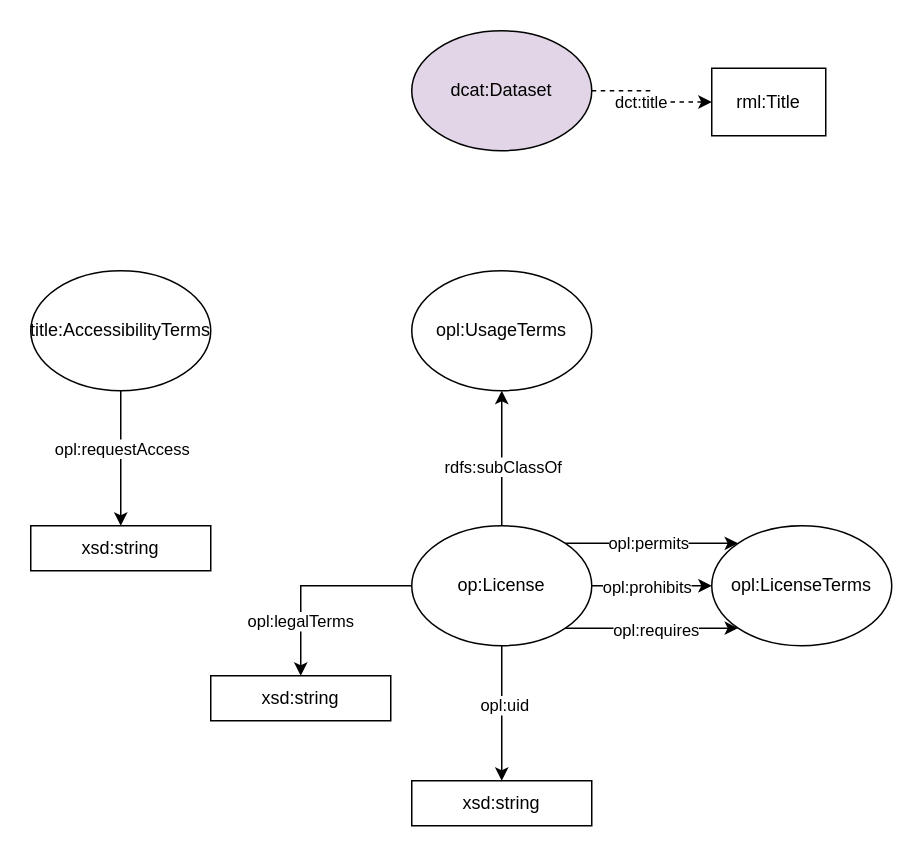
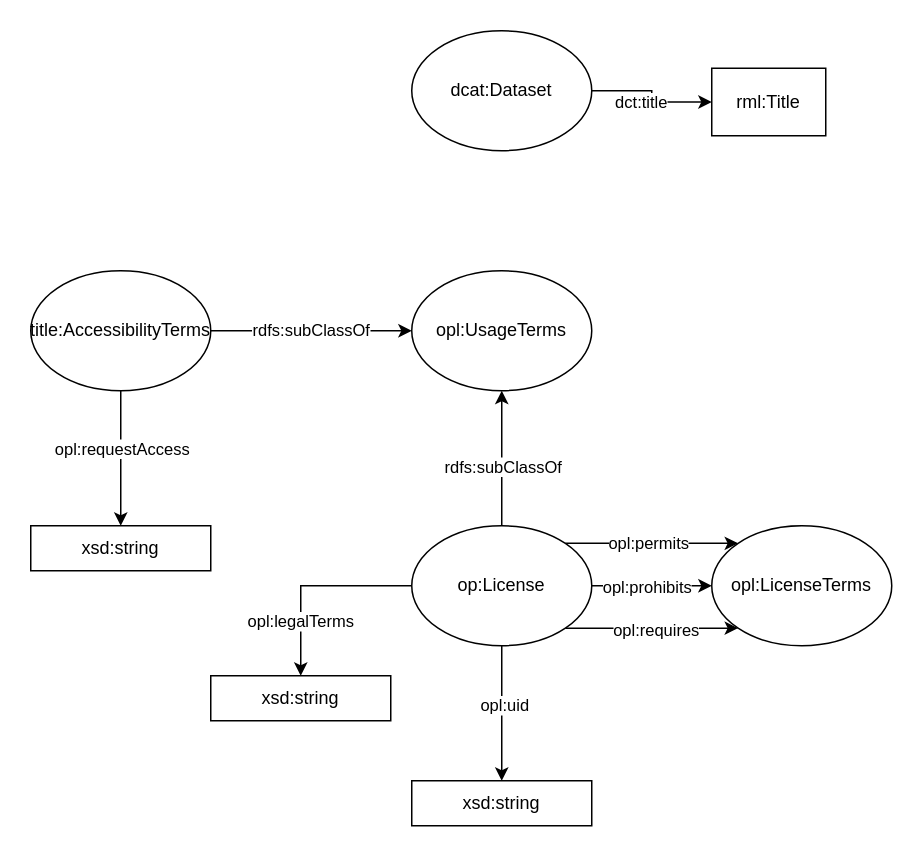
node "dcat:Dataset": fillcolor #e1d5e7 -> #ffffff
edge "dcat:Dataset" -> "rml:Title": style dashed -> solid
edge "title:AccessibilityTerms" -> "opl:UsageTerms": added, label "rdfs:subClassOf"
